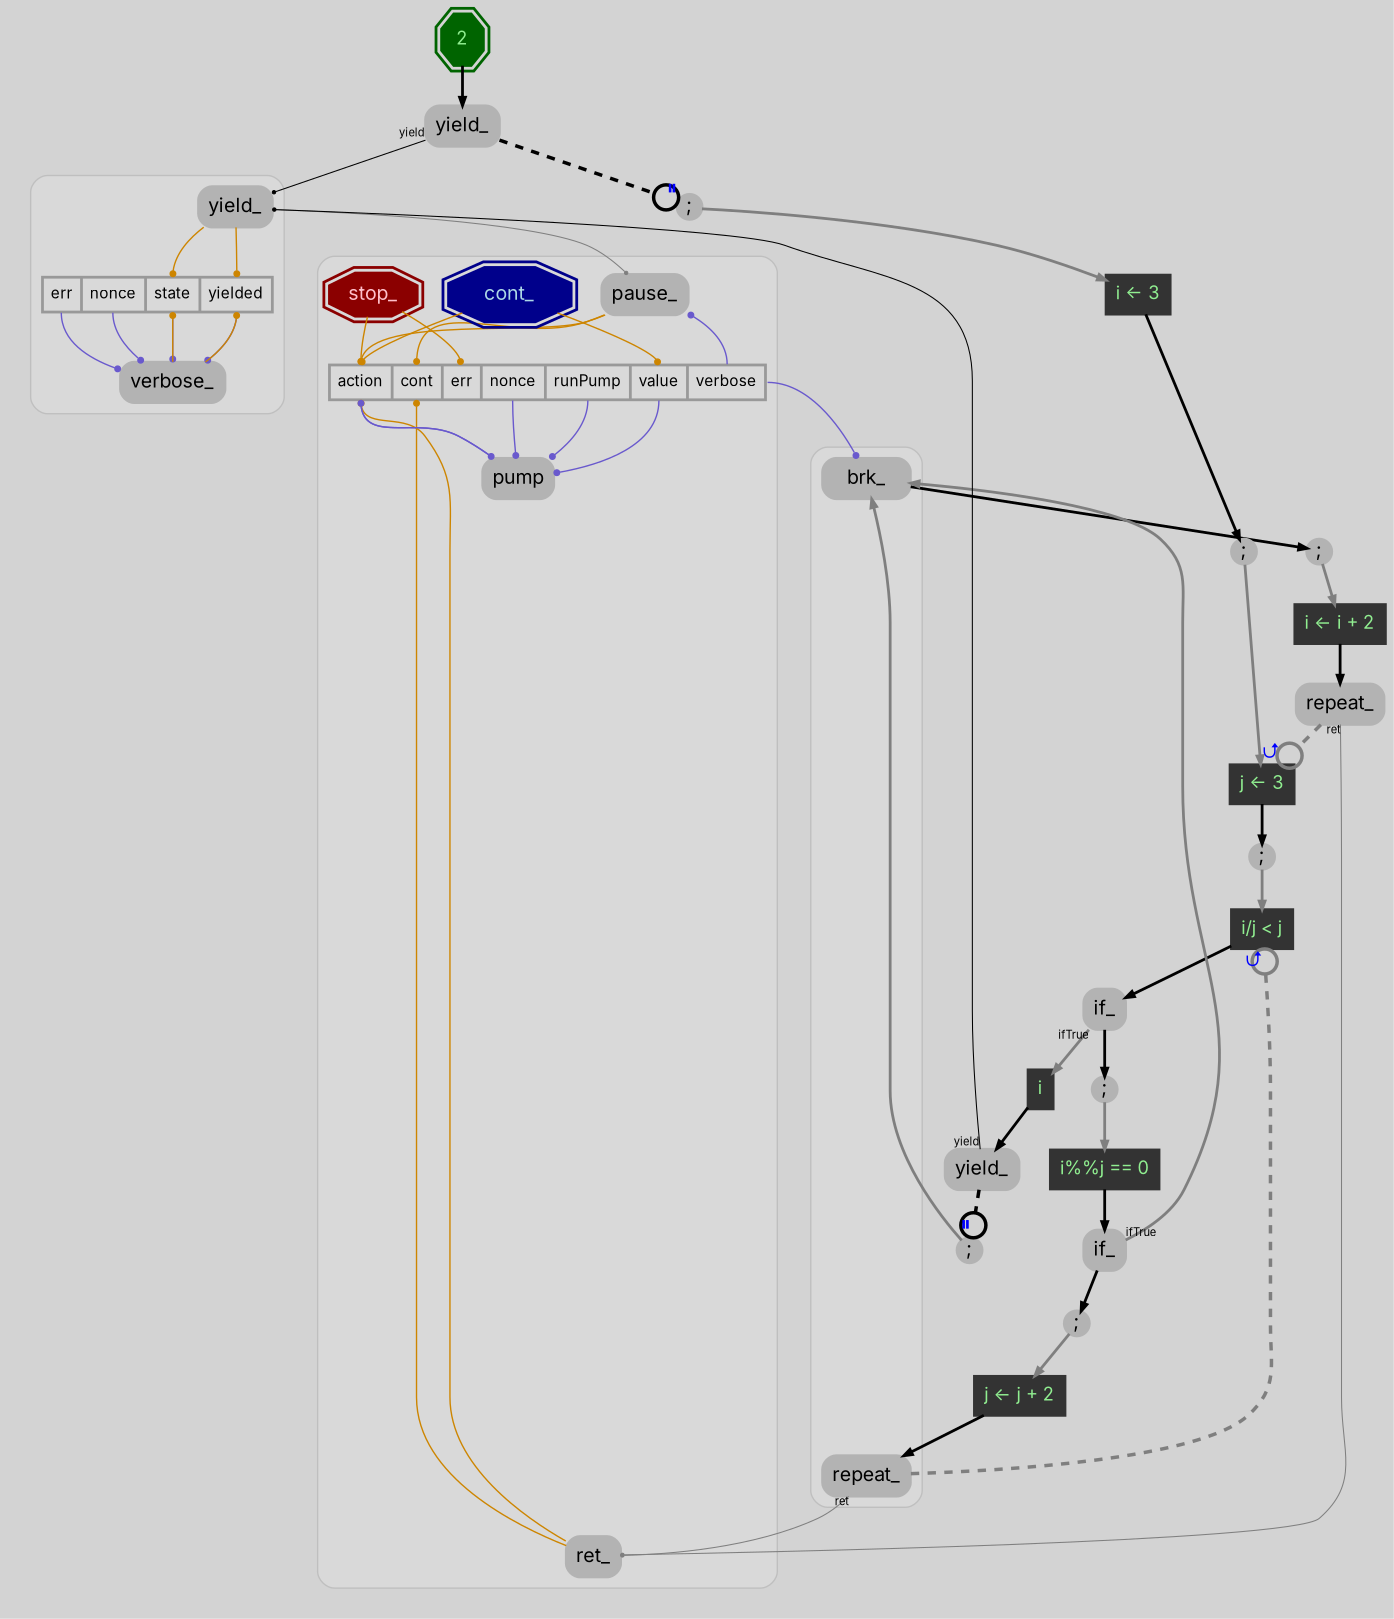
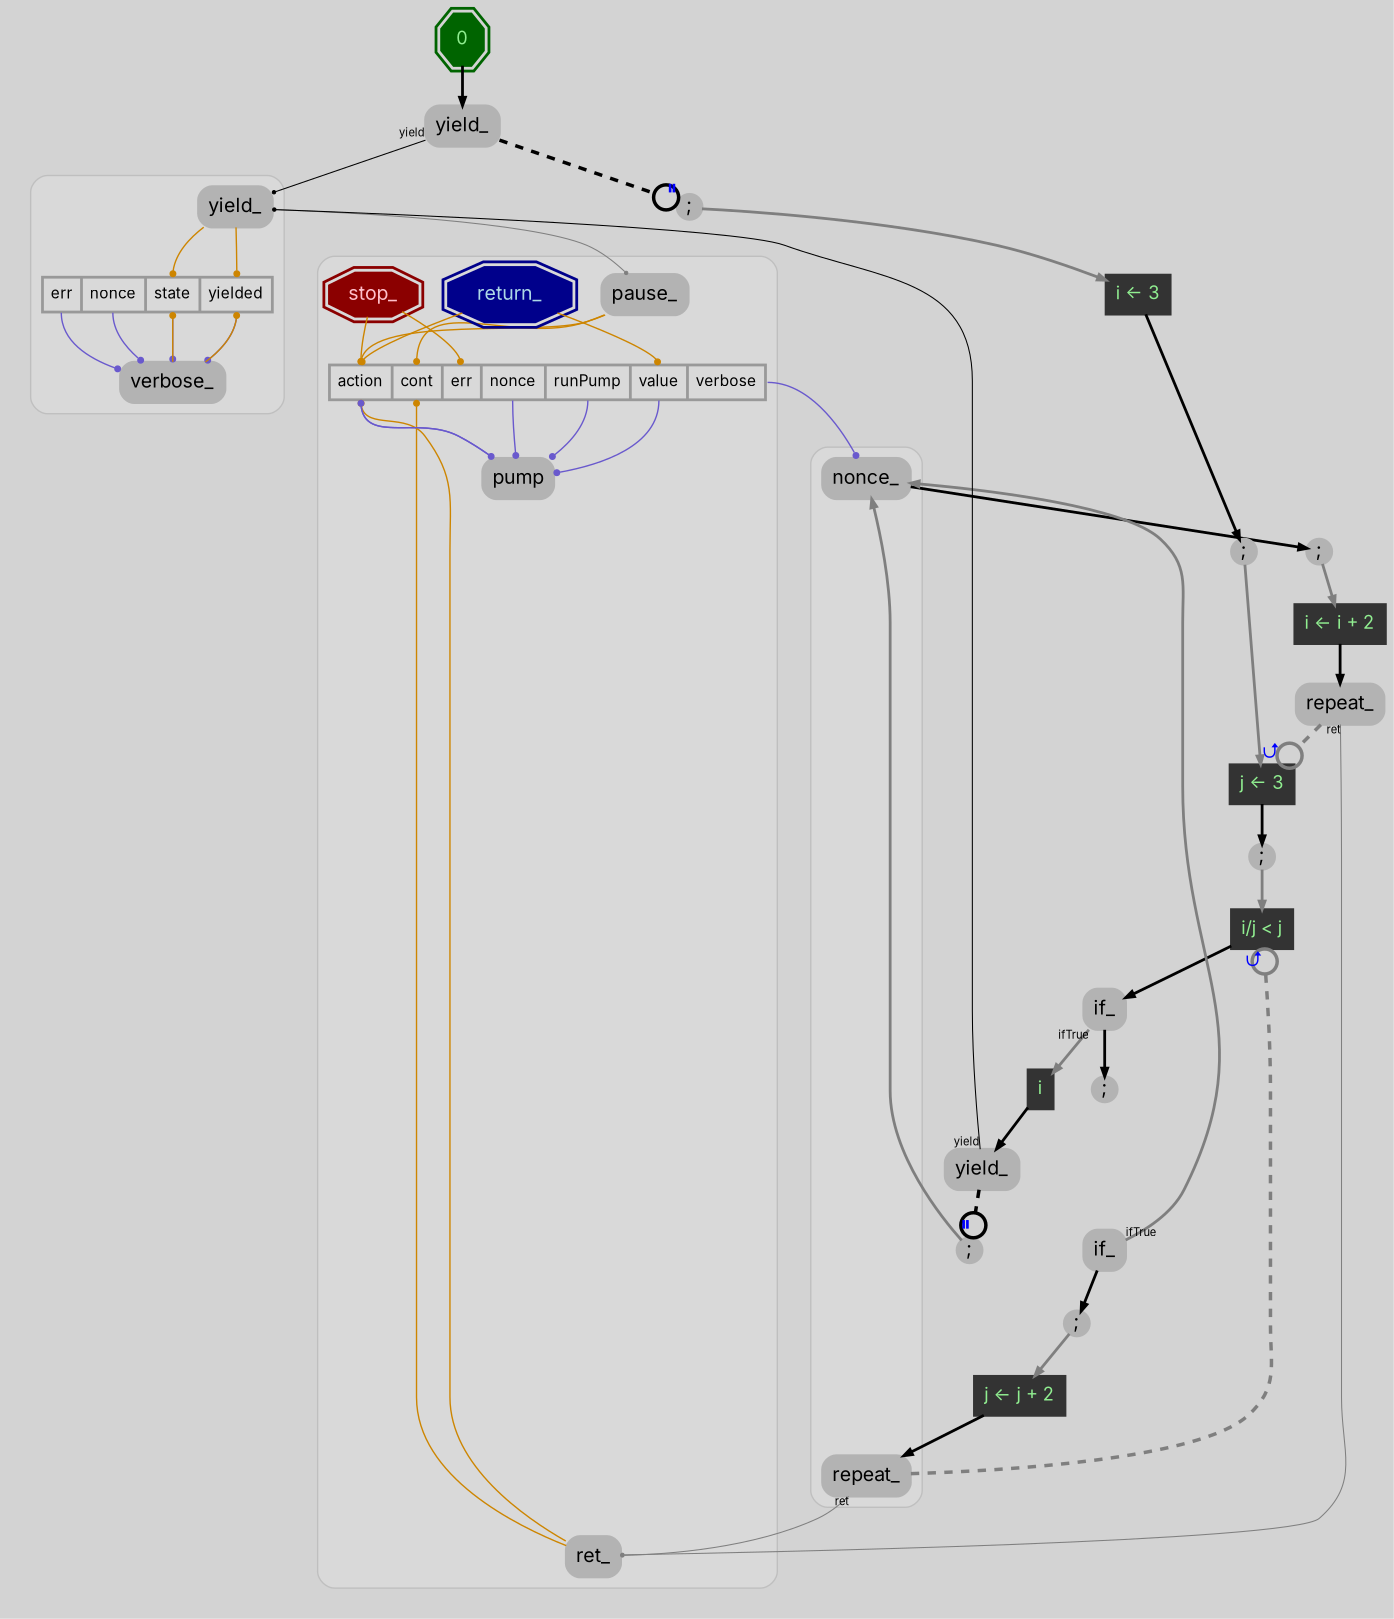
node "2": label "2" -> "0"
node "cont_": label "cont_" -> "return_"
edge "action" -> "pause_": removed
node "brk_": label "brk_" -> "nonce_"
node "i%%j == 0": removed
